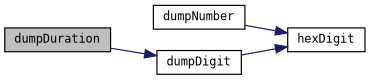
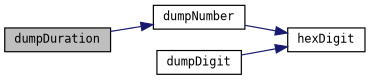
edge "dumpDuration" -> "dumpDigit": now "dumpDuration" -> "dumpNumber"
